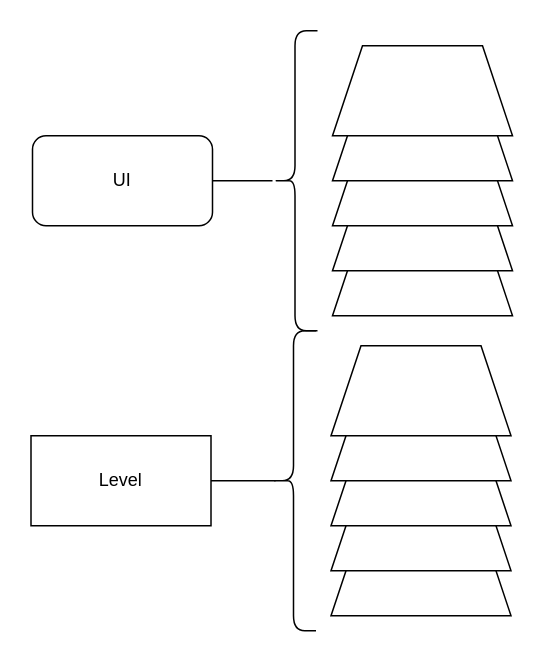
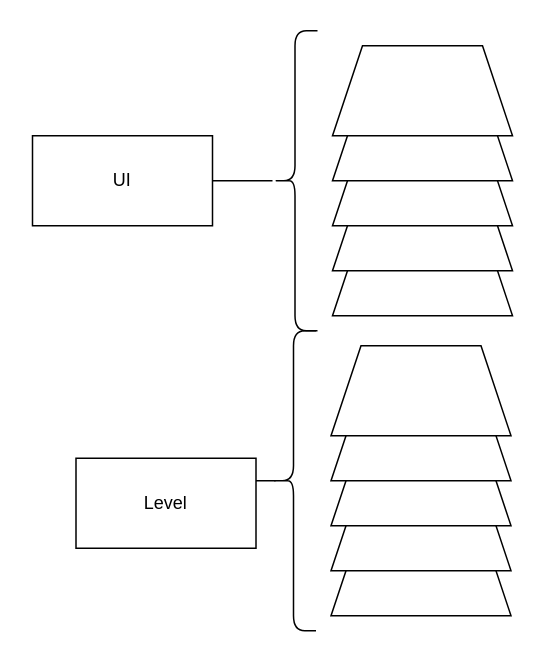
node "UI": shape rounded rectangle -> rectangle
node "Level": moved (121, 481) -> (166, 503)
